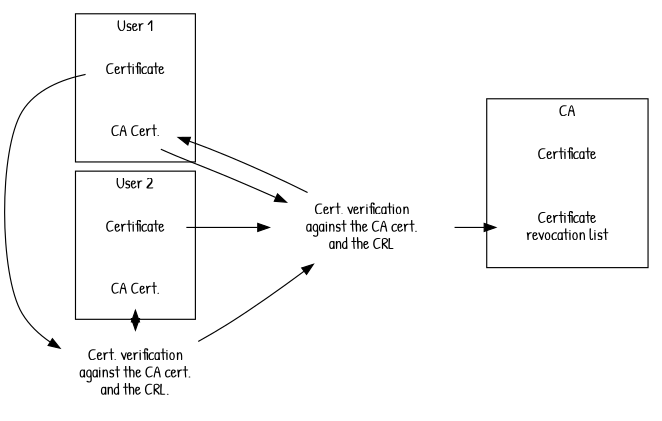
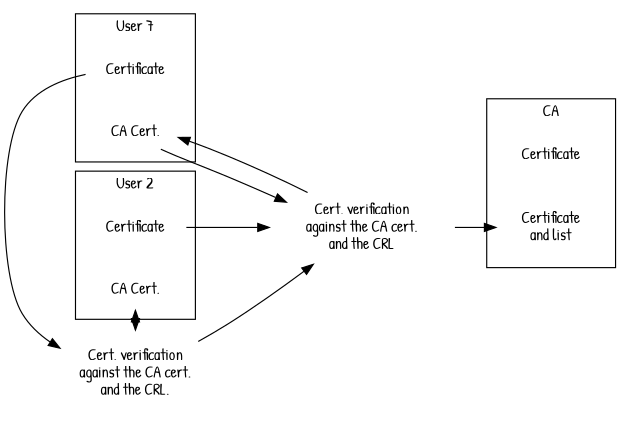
cluster "User 1": label "User 1" -> "User 7"
node "Certificate revocation list": label "Certificate revocation list" -> "Certificate and list"
